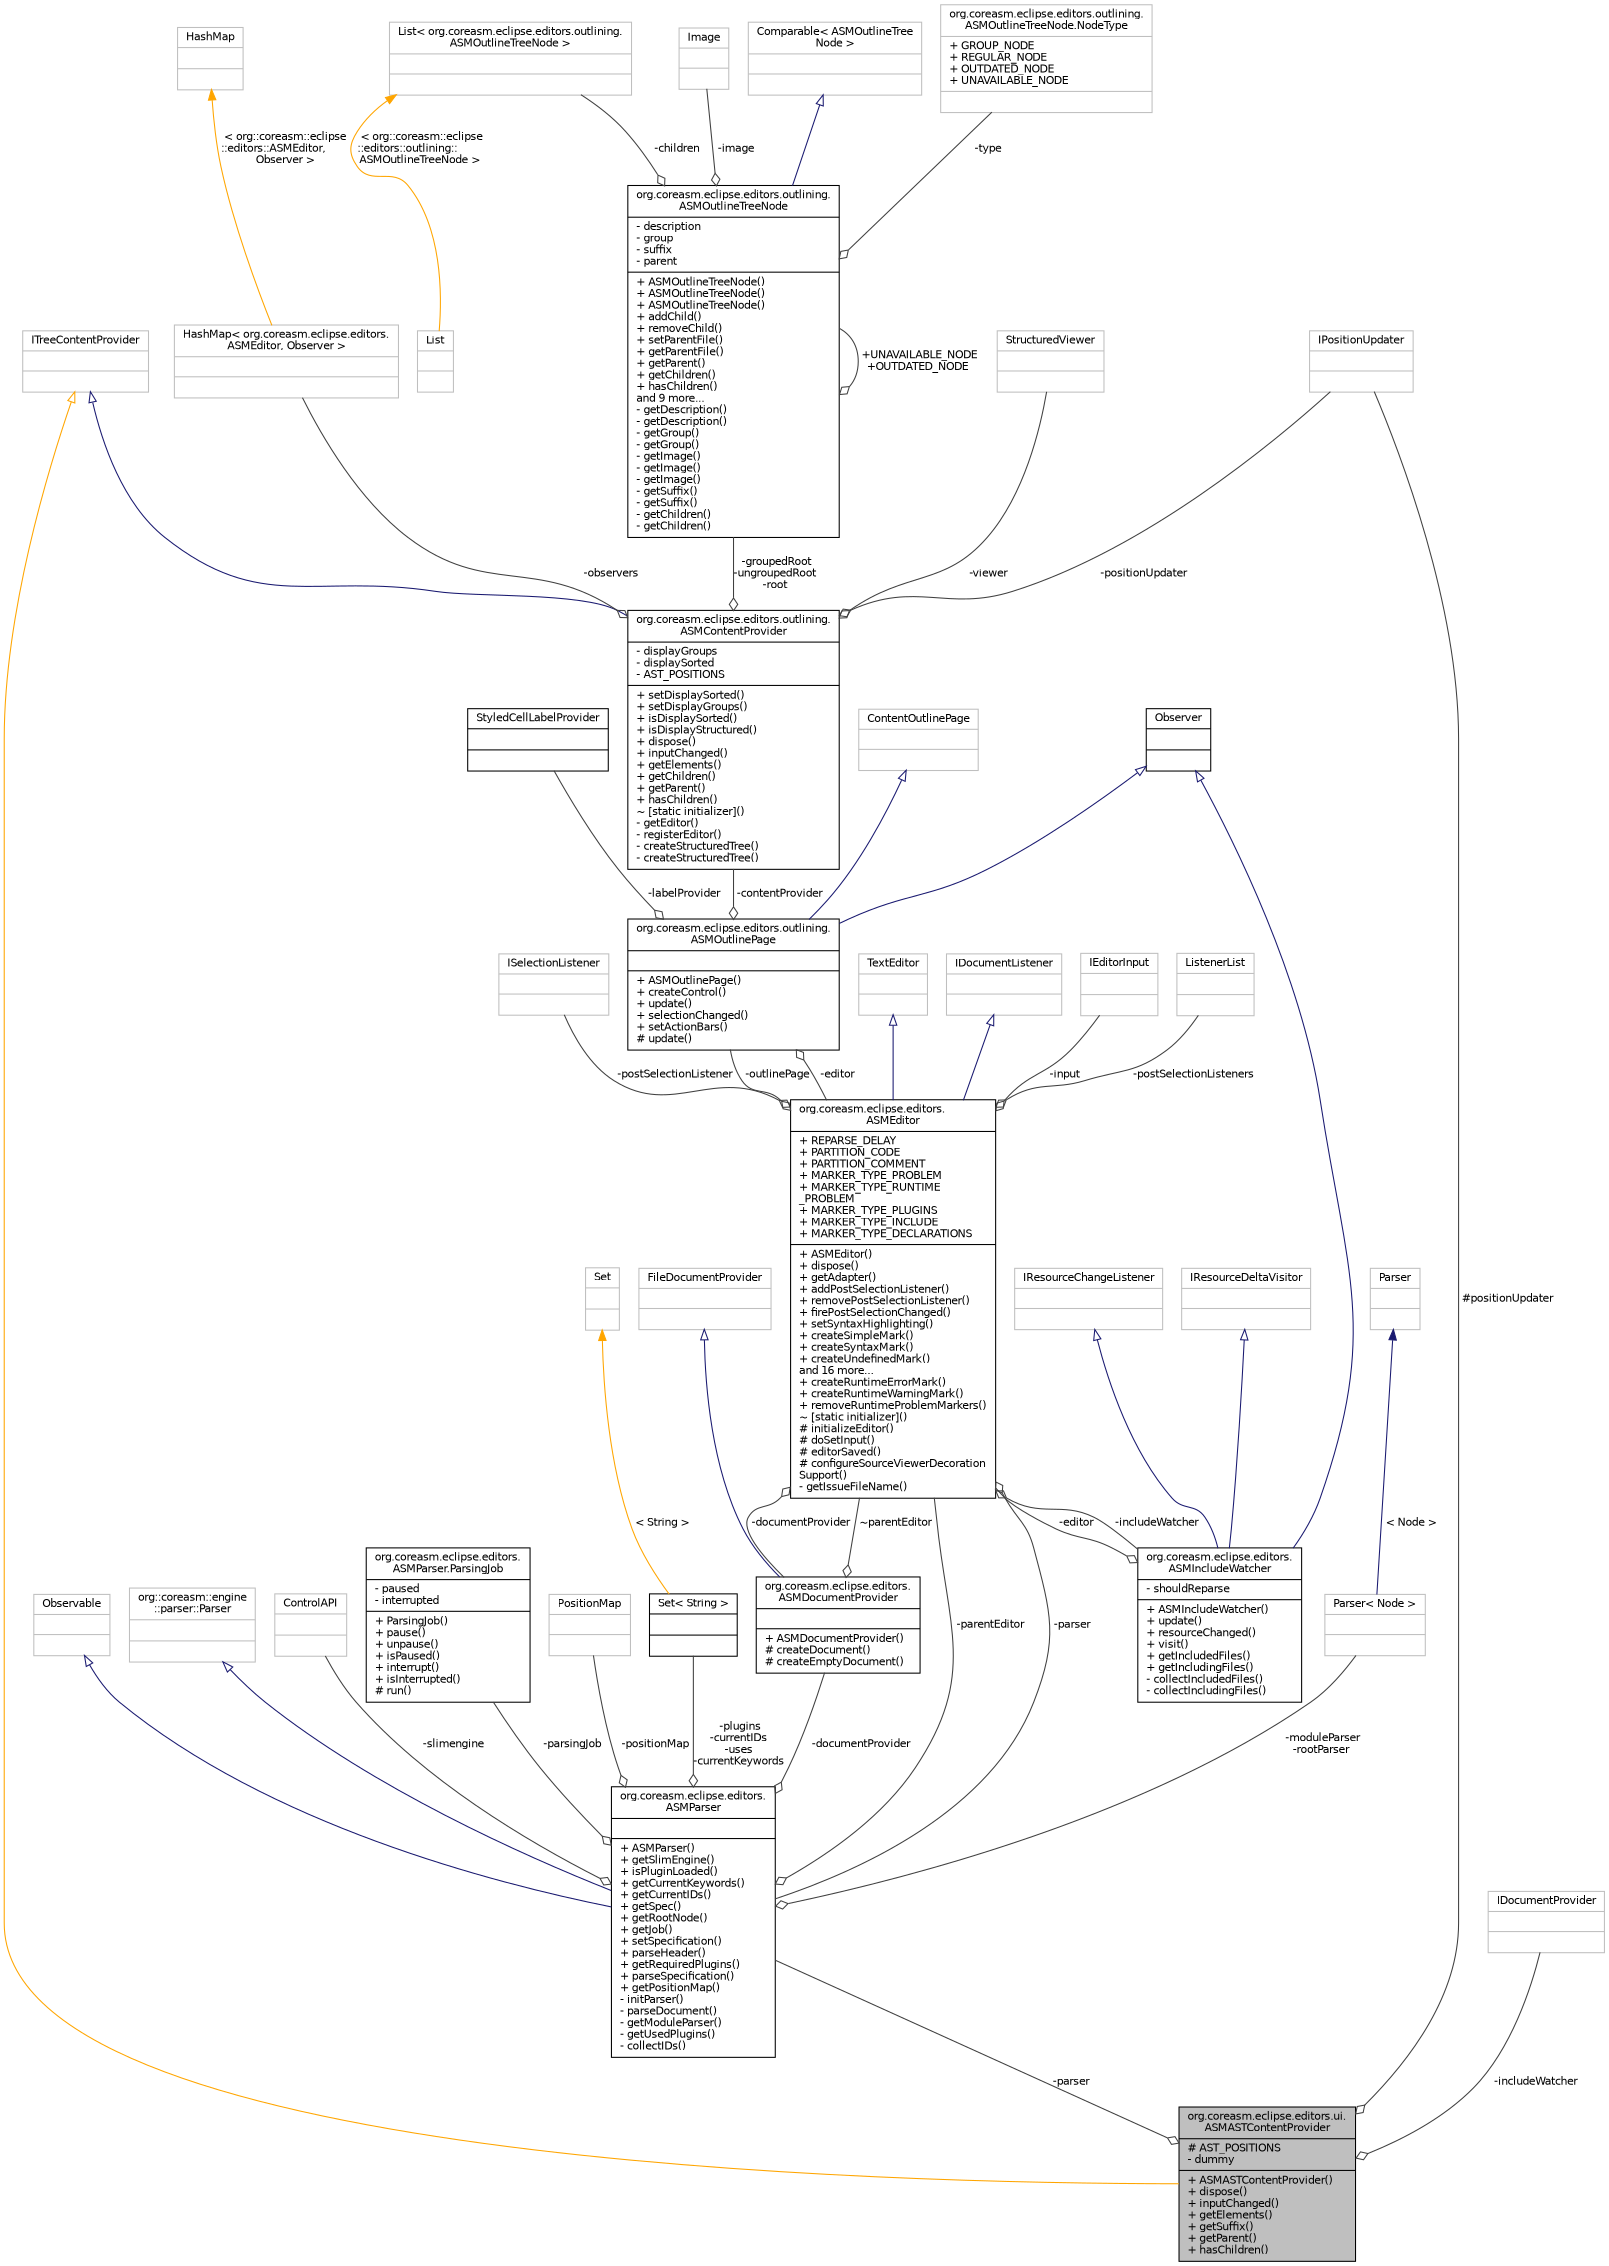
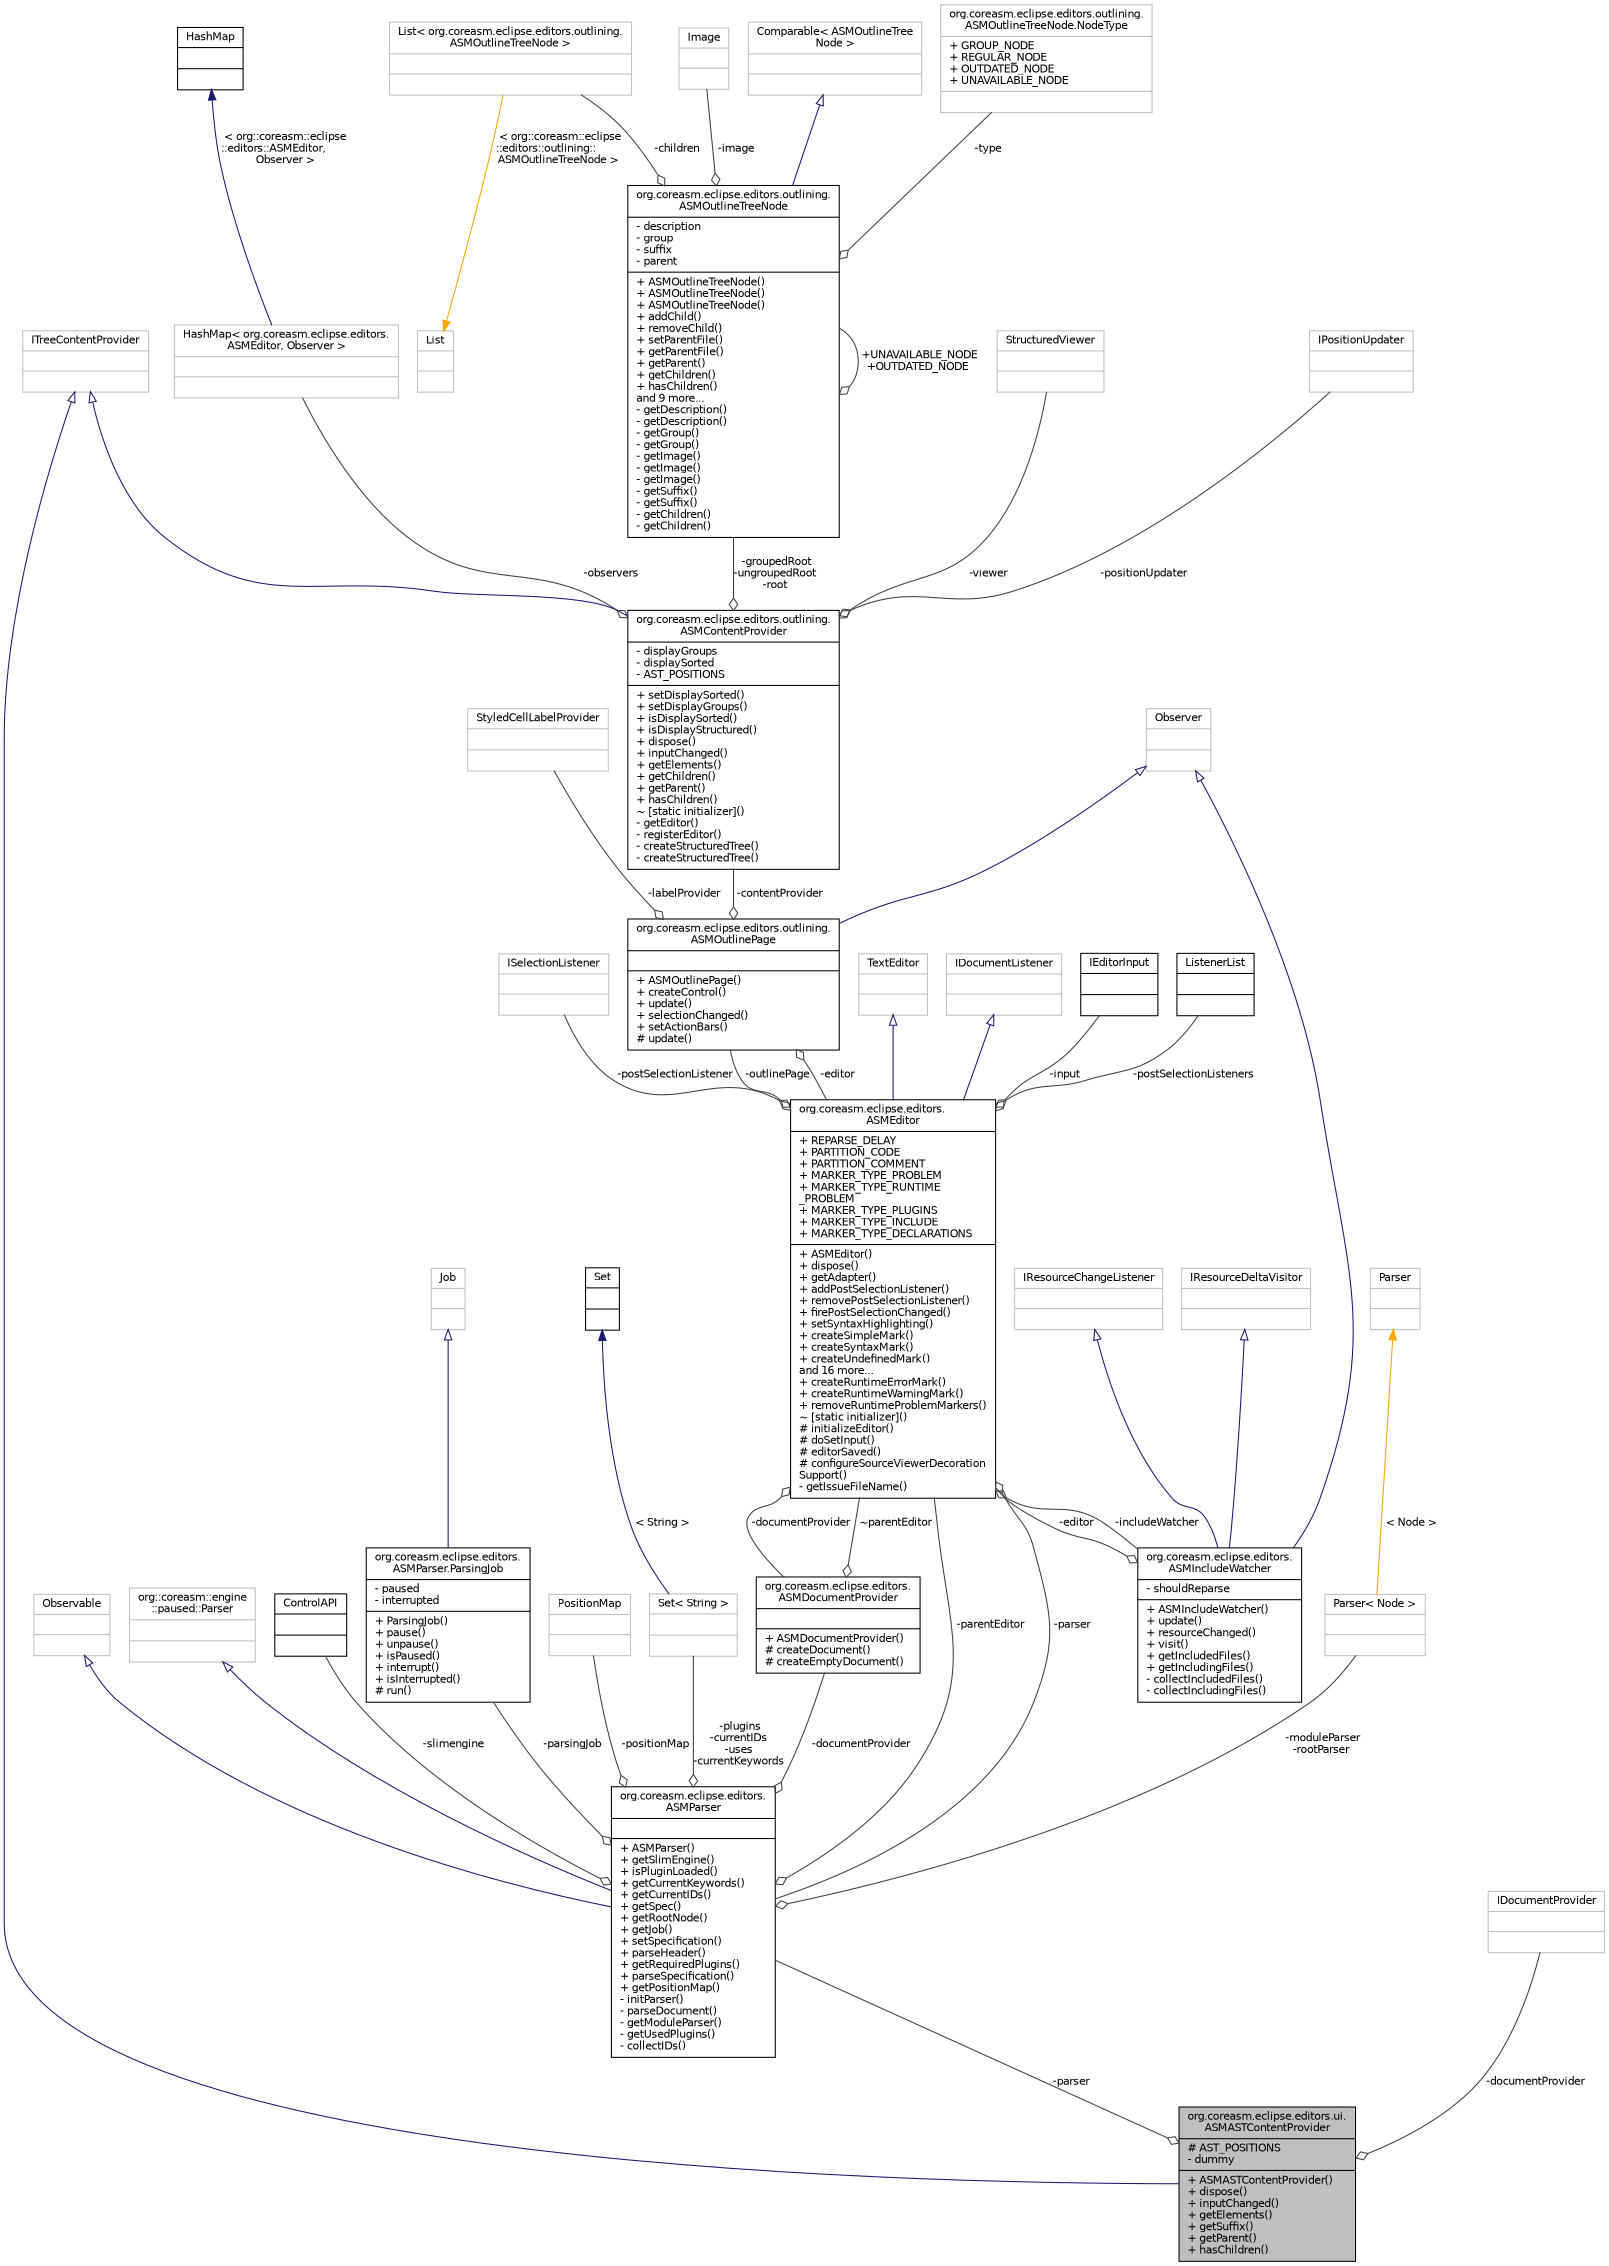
node "HashMap": color grey75 -> black
edge "List" -> "List< org.coreasm.eclipse.editors.outlining.": reversed
edge "HashMap< org.coreasm.eclipse.editors." -> "HashMap": color orange -> midnightblue
node "StyledCellLabelProvider": color black -> grey75
node "ContentOutlinePage": removed
node "Observer": color black -> grey75
node "IEditorInput": color grey75 -> black
node "ListenerList": color grey75 -> black
edge "IPositionUpdater" -> "org.coreasm.eclipse.editors.ui.": removed, label "#positionUpdater"
node "Job": added
node "Set": color grey75 -> black
node "FileDocumentProvider": removed
edge "Parser< Node >" -> "Parser": color midnightblue -> orange
edge "Set< String >" -> "Set": color orange -> midnightblue
node "org::coreasm::engine": text "::parser::Parser" -> "::paused::Parser"
node "ControlAPI": color grey75 -> black
node "Set< String >": color black -> grey75
edge "org.coreasm.eclipse.editors.ui." -> "ITreeContentProvider": color orange -> midnightblue
edge "IDocumentProvider" -> "org.coreasm.eclipse.editors.ui.": label " -includeWatcher" -> " -documentProvider"
